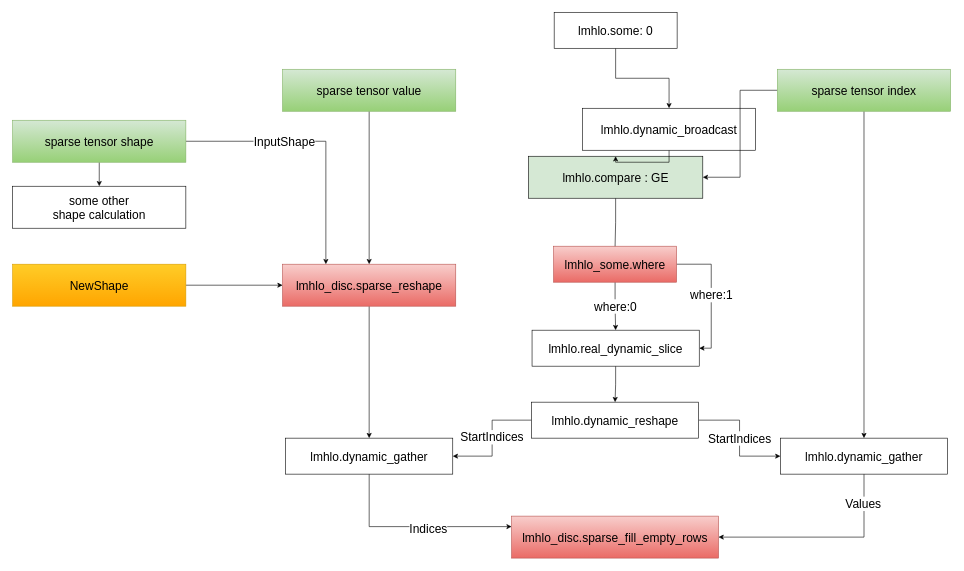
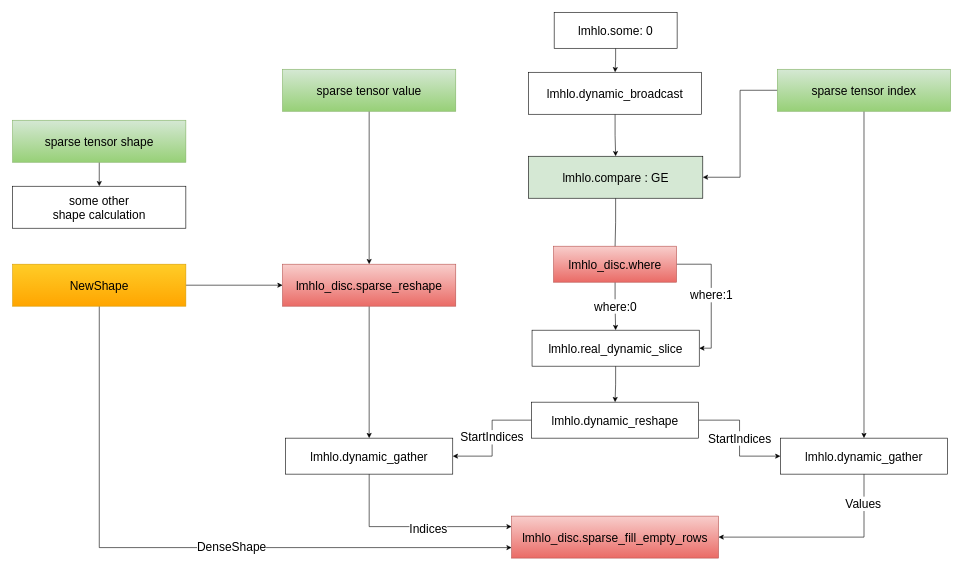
node "lmhlo.dynamic_broadcast": moved (669, 129) -> (615, 93)
edge "sparse tensor shape" -> "lmhlo_disc.sparse_reshape": removed, label "InputShape"
node "lmhlo_some.where": label "lmhlo_some.where" -> "lmhlo_disc.where"
edge "NewShape" -> "lmhlo_disc.sparse_fill_empty_rows": added, label "DenseShape"
